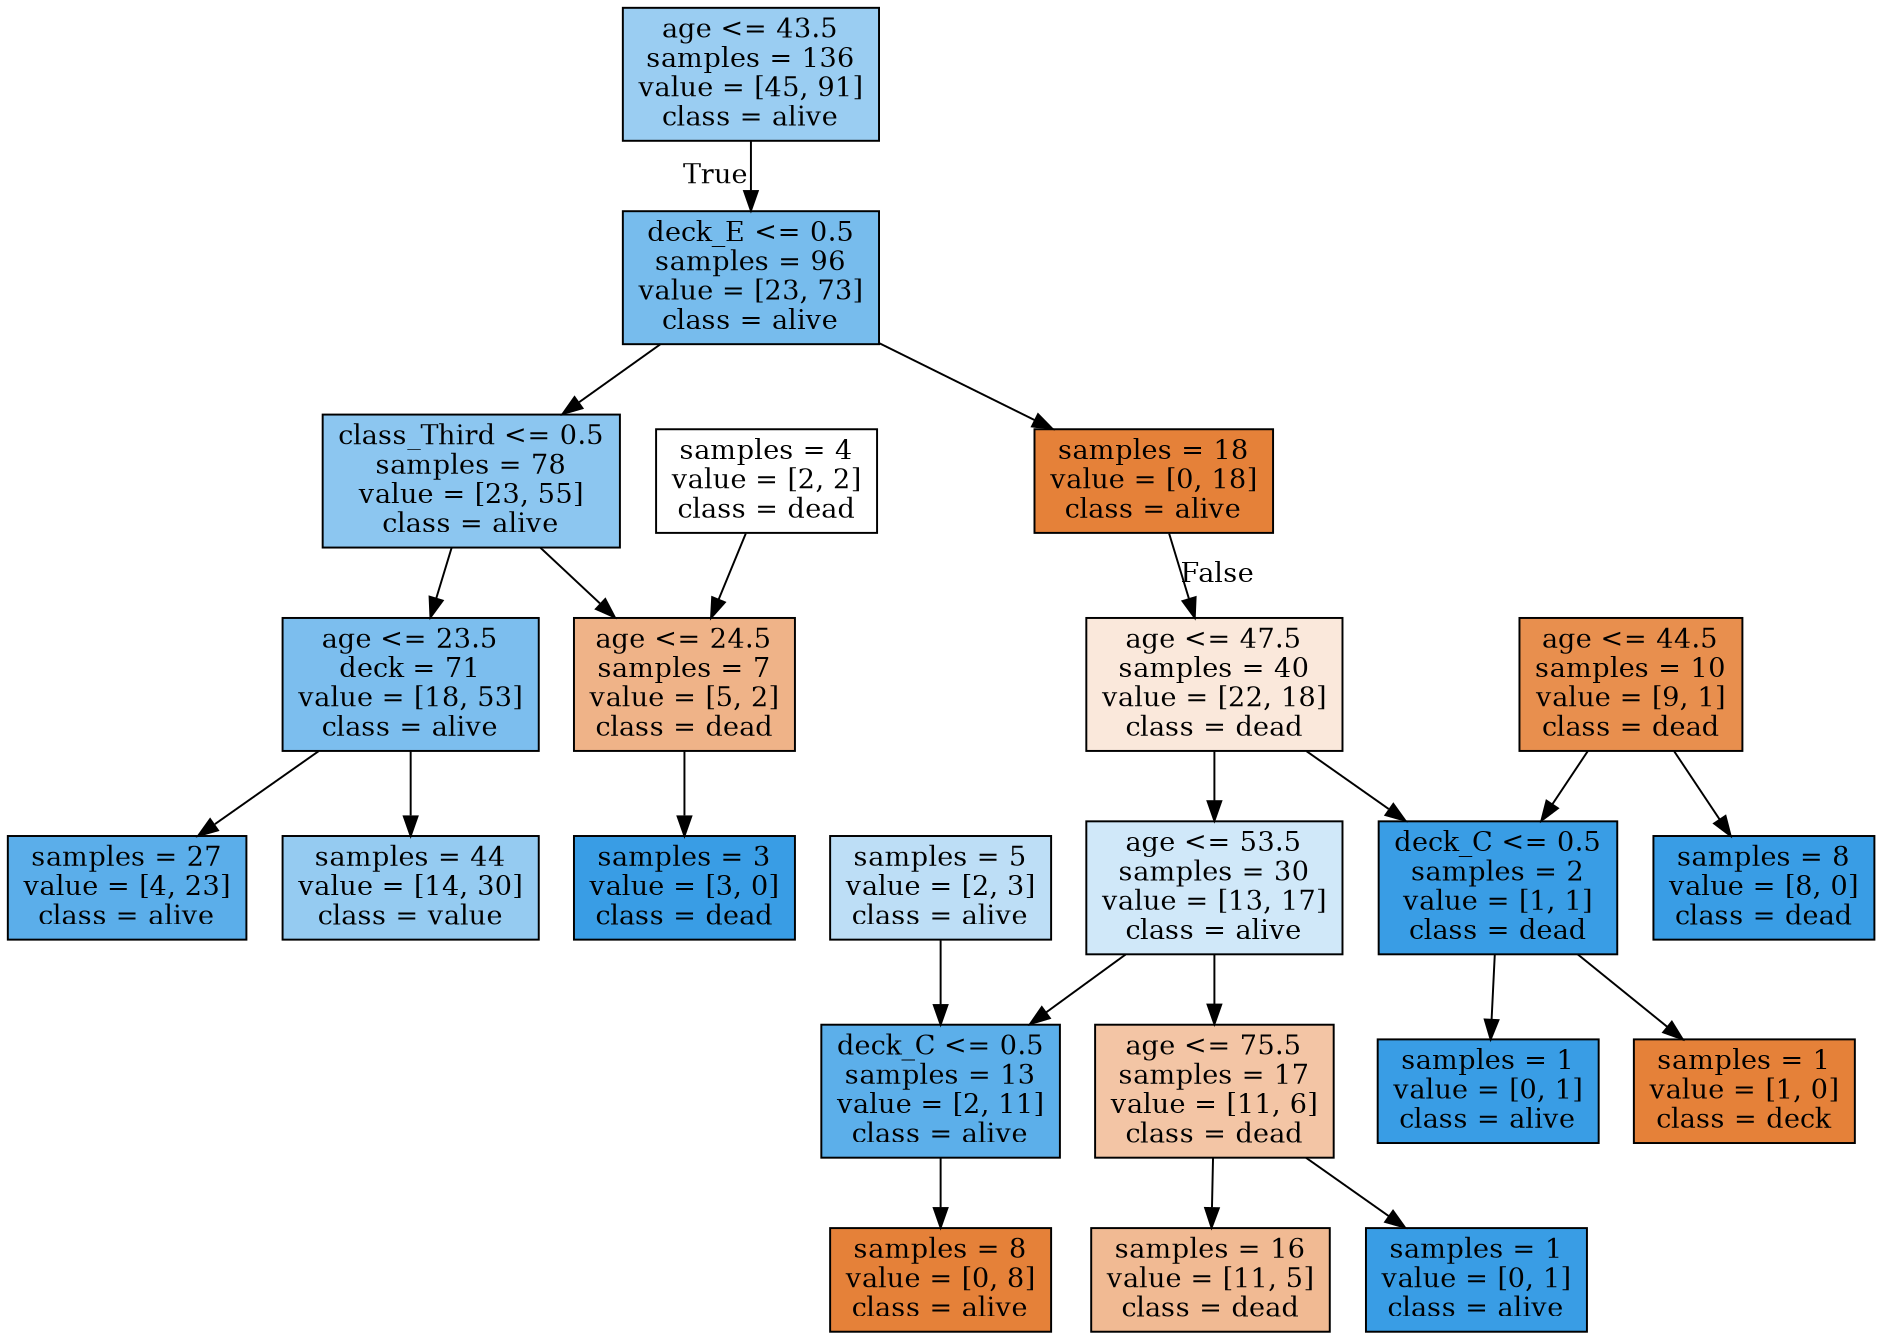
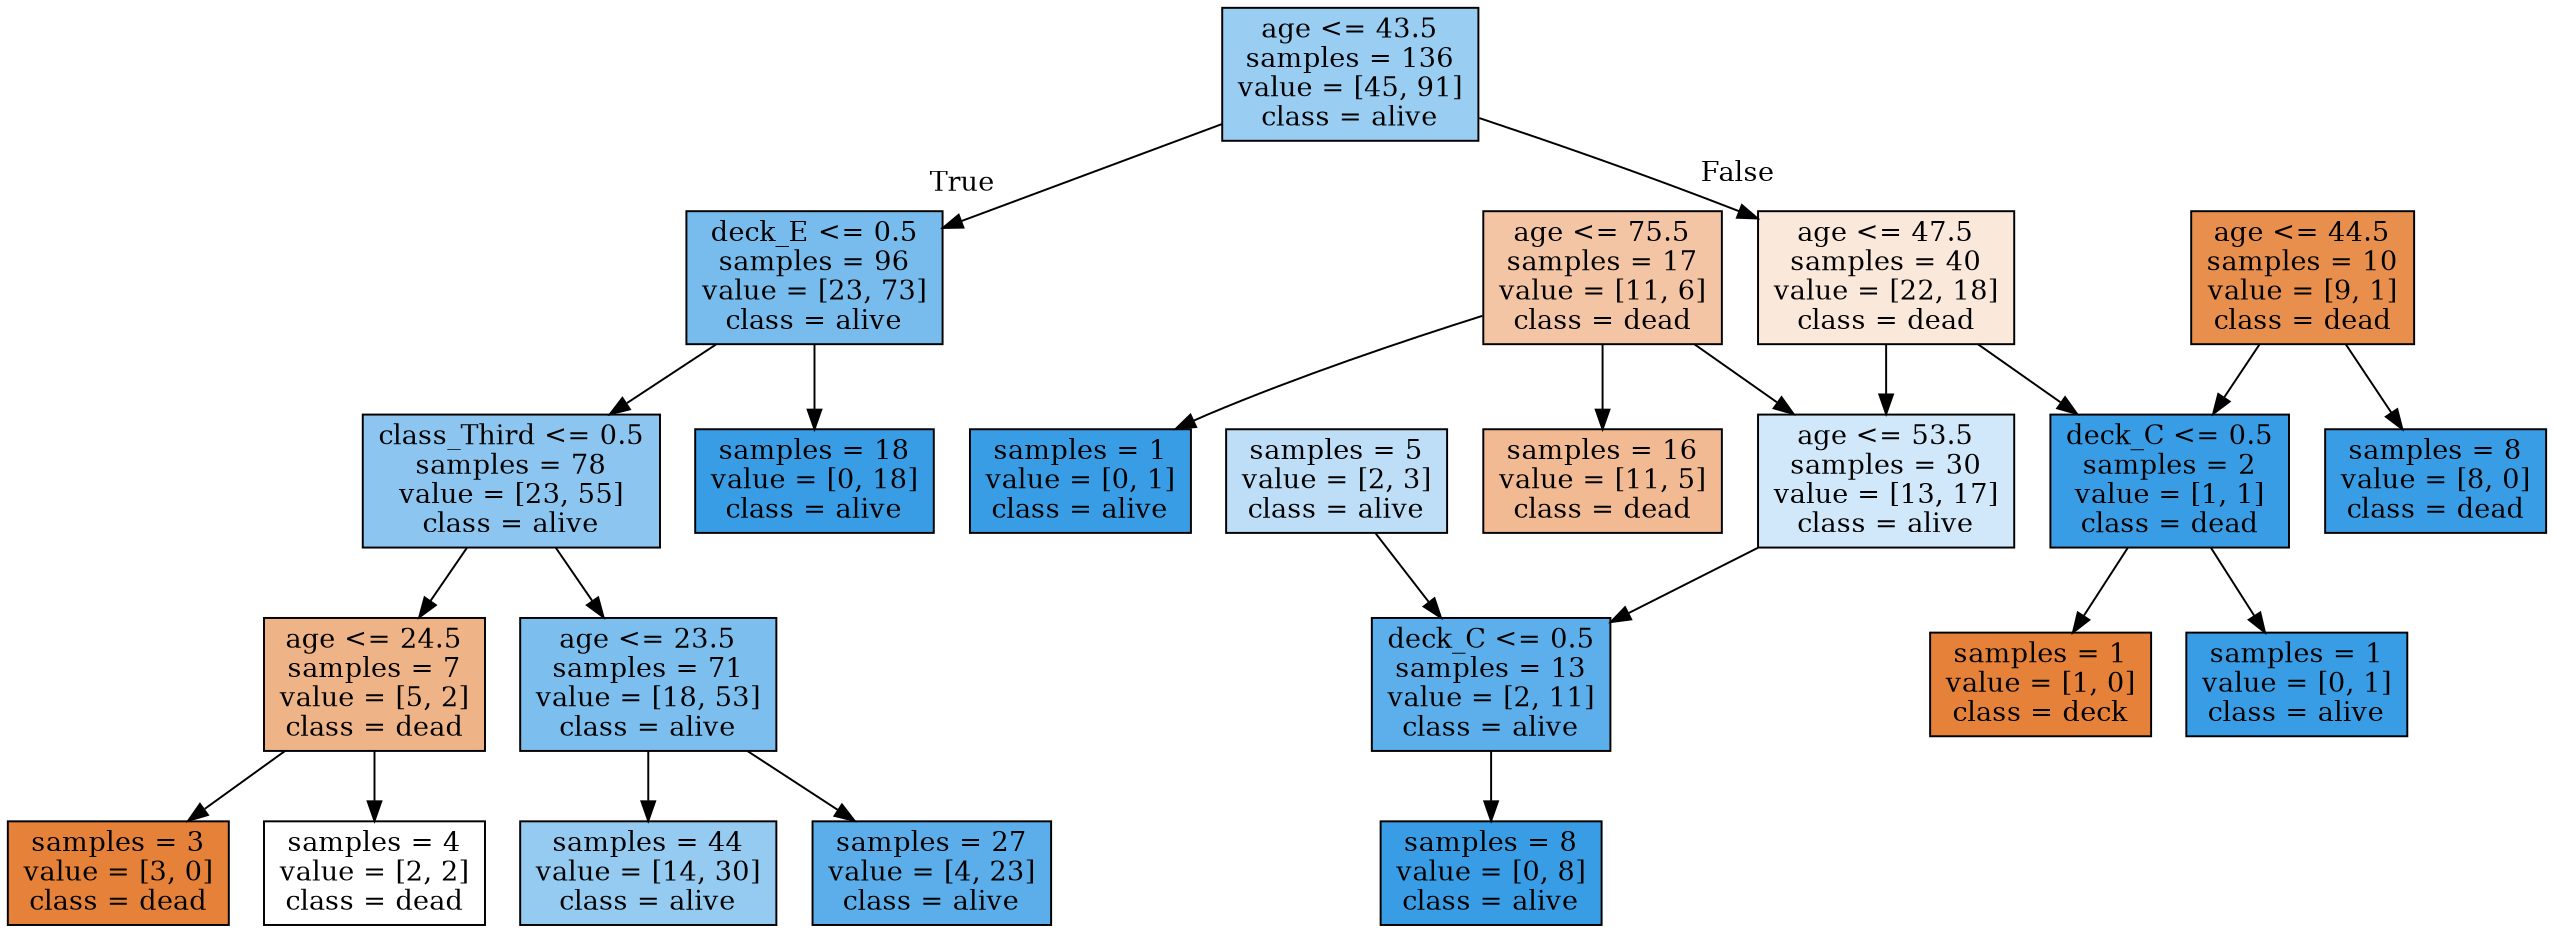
node "samples = 18 value = [0, 18] class = alive": fillcolor #e58139ff -> #399de5ff
edge "samples = 4 value = [2, 2] class = dead" -> "age <= 24.5 samples = 7 value = [5, 2] class = dead": reversed
edge "samples = 18 value = [0, 18] class = alive" -> "age <= 47.5 samples = 40 value = [22, 18] class = dead": now "age <= 43.5 samples = 136 value = [45, 91] class = alive" -> "age <= 47.5 samples = 40 value = [22, 18] class = dead"
node "age <= 23.5 deck = 71 value = [18, 53] class = alive": label "age <= 23.5 deck = 71 value = [18, 53] class = alive" -> "age <= 23.5 samples = 71 value = [18, 53] class = alive"
node "samples = 44 value = [14, 30] class = value": label "samples = 44 value = [14, 30] class = value" -> "samples = 44 value = [14, 30] class = alive"
node "samples = 3 value = [3, 0] class = dead": fillcolor #399de5ff -> #e58139ff
edge "age <= 53.5 samples = 30 value = [13, 17] class = alive" -> "age <= 75.5 samples = 17 value = [11, 6] class = dead": reversed
node "samples = 8 value = [0, 8] class = alive": fillcolor #e58139ff -> #399de5ff
